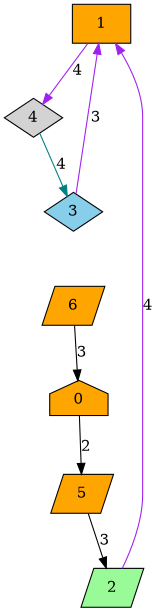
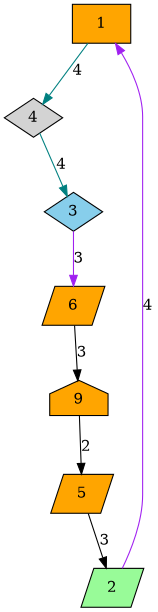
edge "1" -> "4": color purple -> teal
edge "3" -> "1": now "3" -> "6"
node "0": label "0" -> "9"
